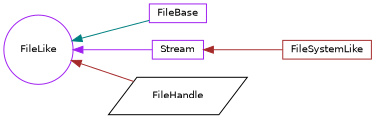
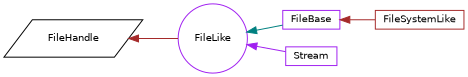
edge "FileSystemLike" -> "Stream": now "FileSystemLike" -> "FileBase"
edge "FileHandle" -> "FileLike": reversed
